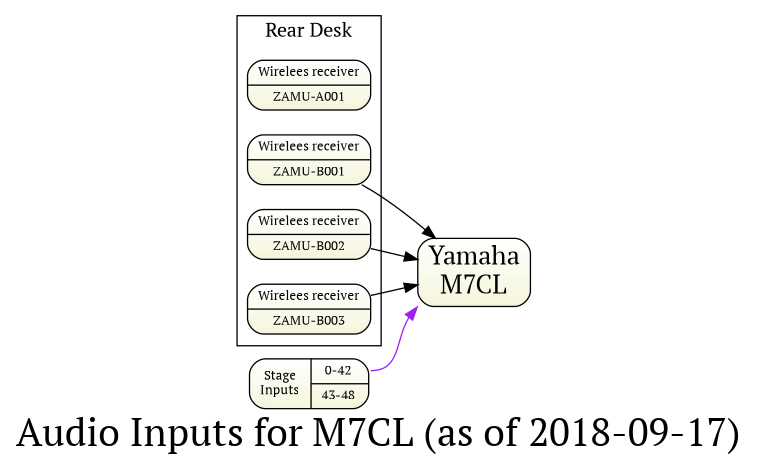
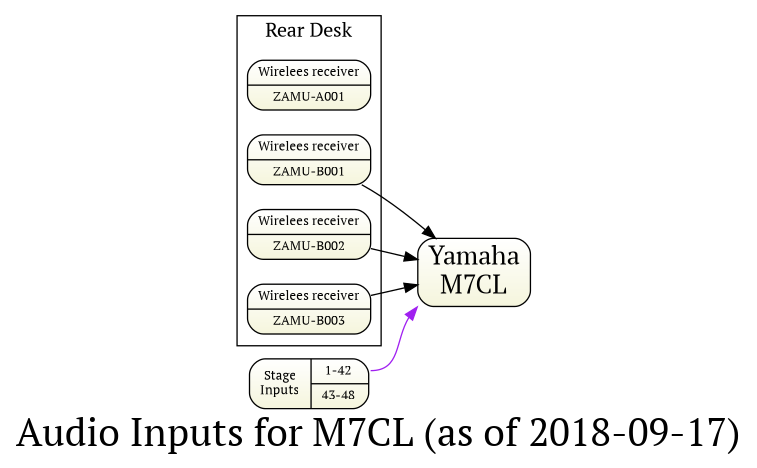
node "Stage": text "0-42" -> "1-42"
